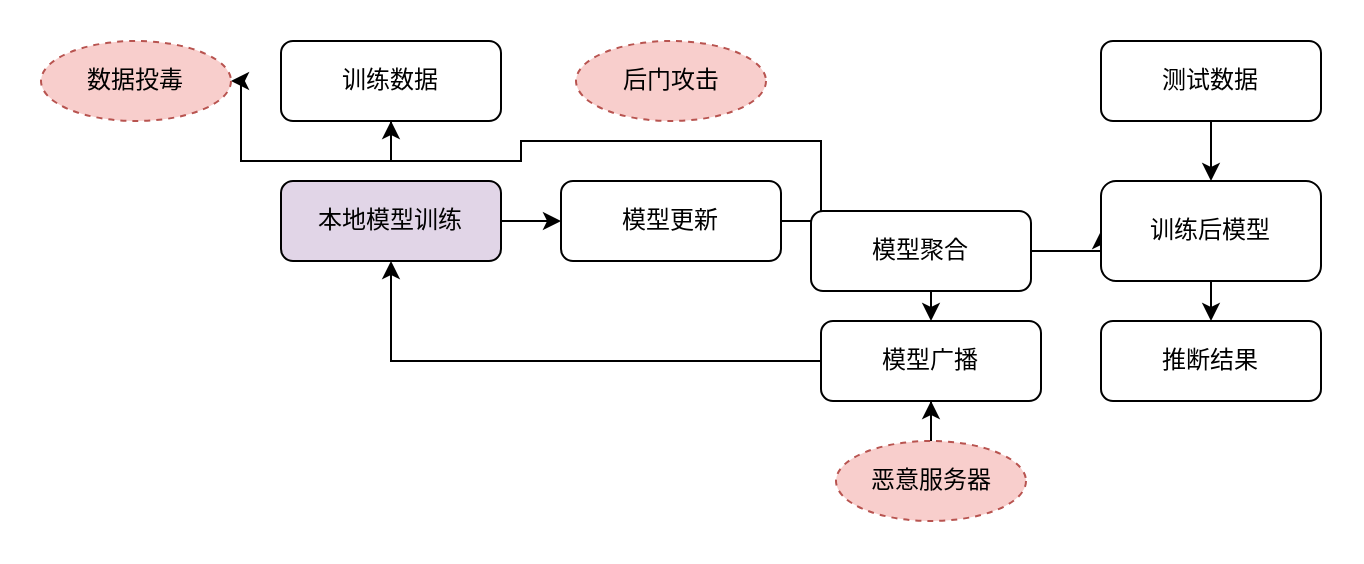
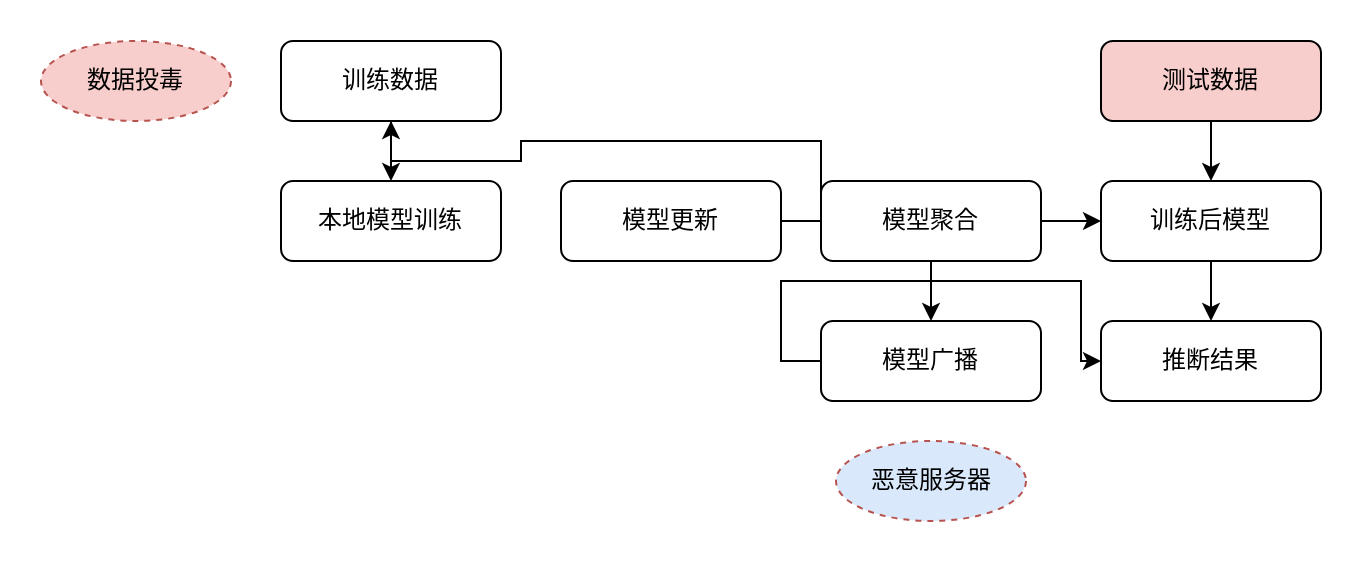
node "后门攻击": removed
node "测试数据": fillcolor #ffffff -> #f8cecc
edge "训练数据" -> "数据投毒": now "训练数据" -> "本地模型训练"
node "本地模型训练": fillcolor #e1d5e7 -> #ffffff
edge "本地模型训练" -> "模型更新": removed
node "训练后模型": size 220x100 -> 220x80
node "模型聚合": moved (921, 251) -> (931, 221)
edge "模型广播" -> "本地模型训练": now "模型广播" -> "推断结果"
edge "恶意服务器" -> "模型广播": removed
node "恶意服务器": fillcolor #f8cecc -> #dae8fc
